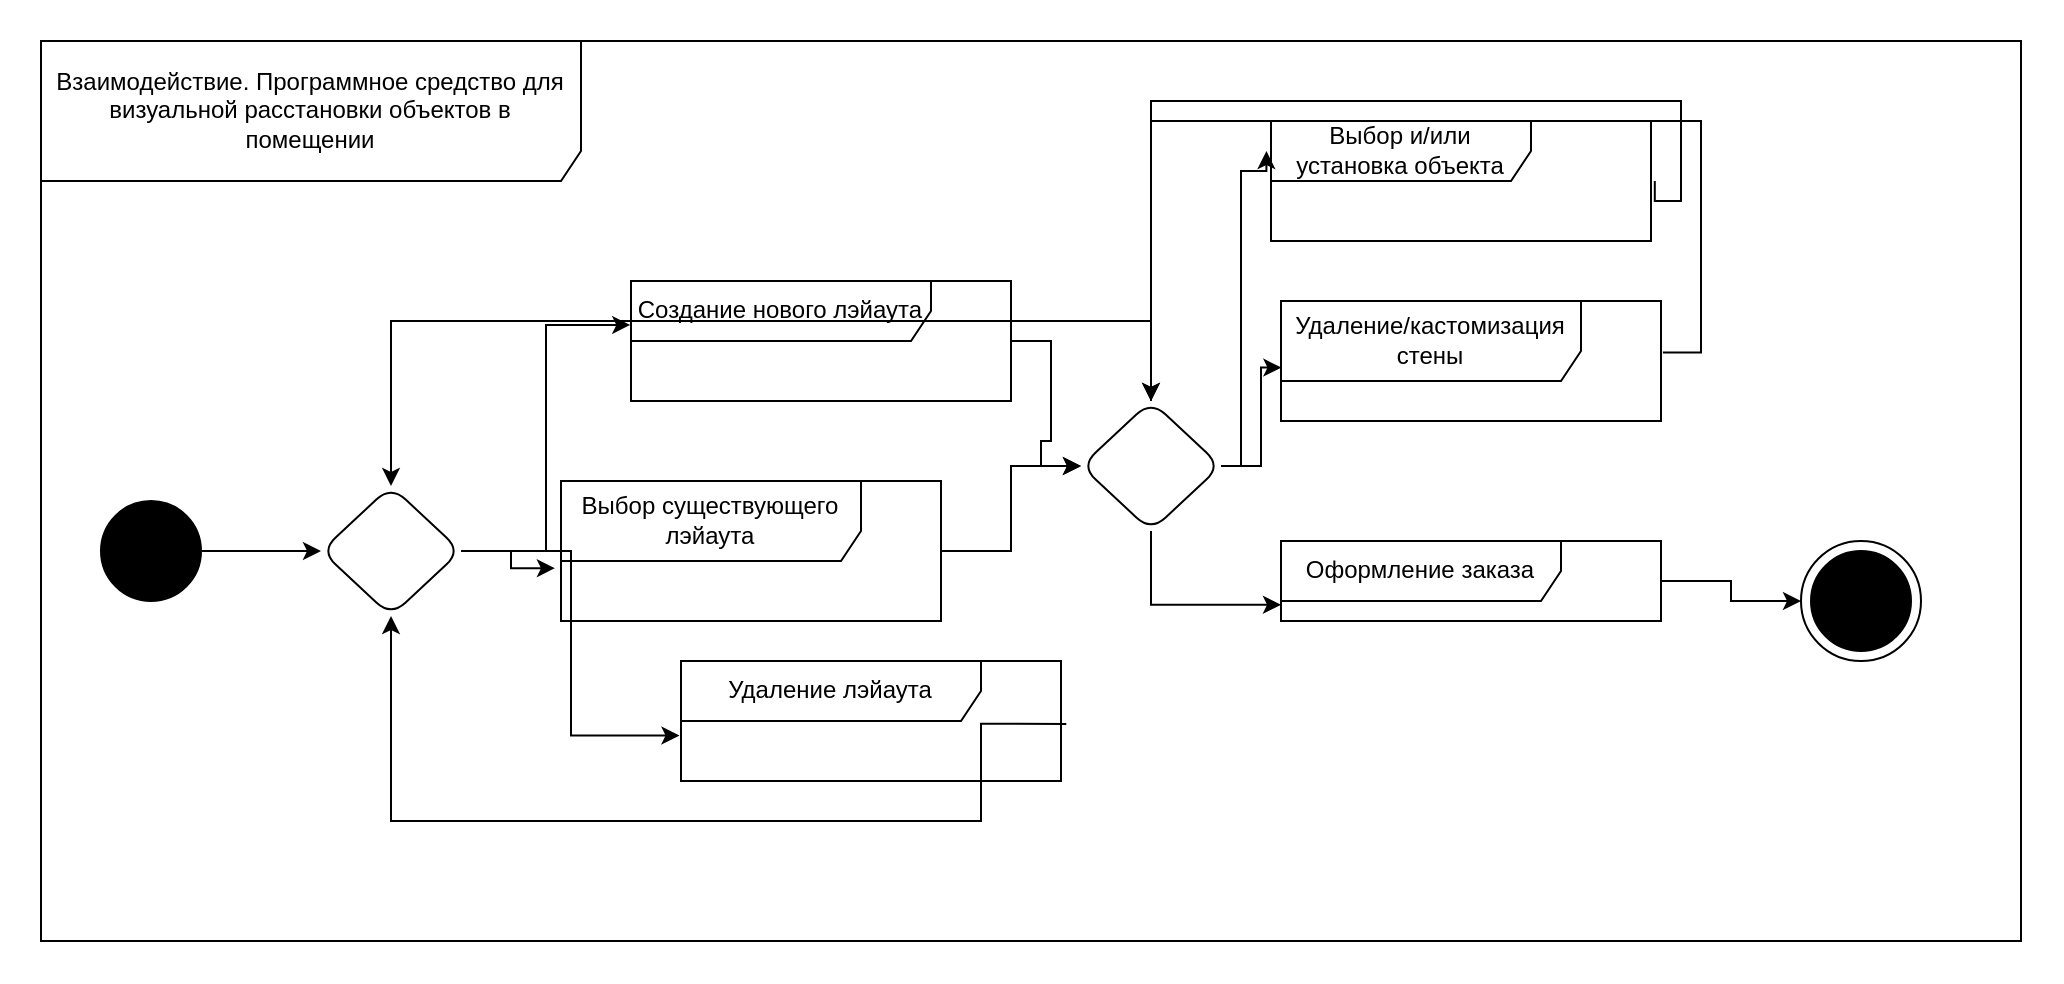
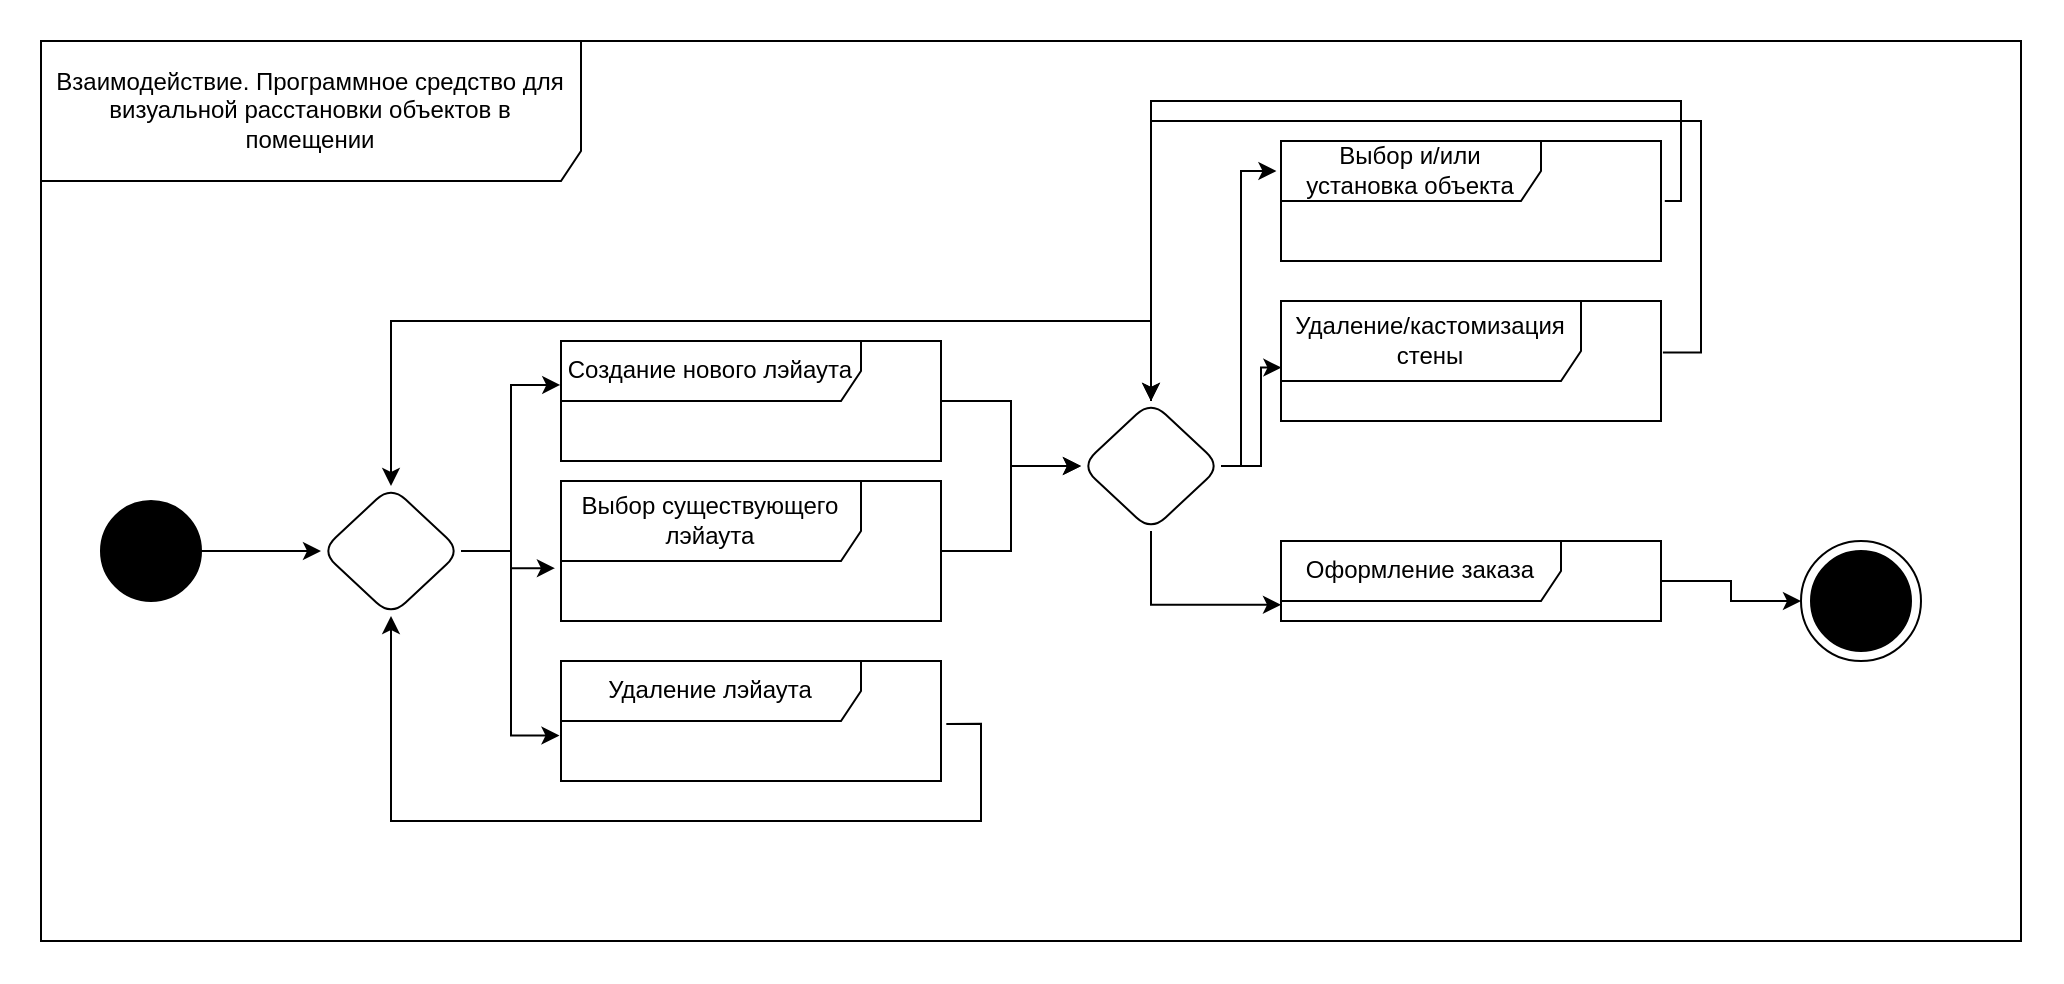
node "Выбор и/или установка объекта": moved (1461, 181) -> (1471, 201)
node "Создание нового лэйаута": moved (821, 341) -> (751, 401)
node "Удаление лэйаута": moved (871, 721) -> (751, 721)
